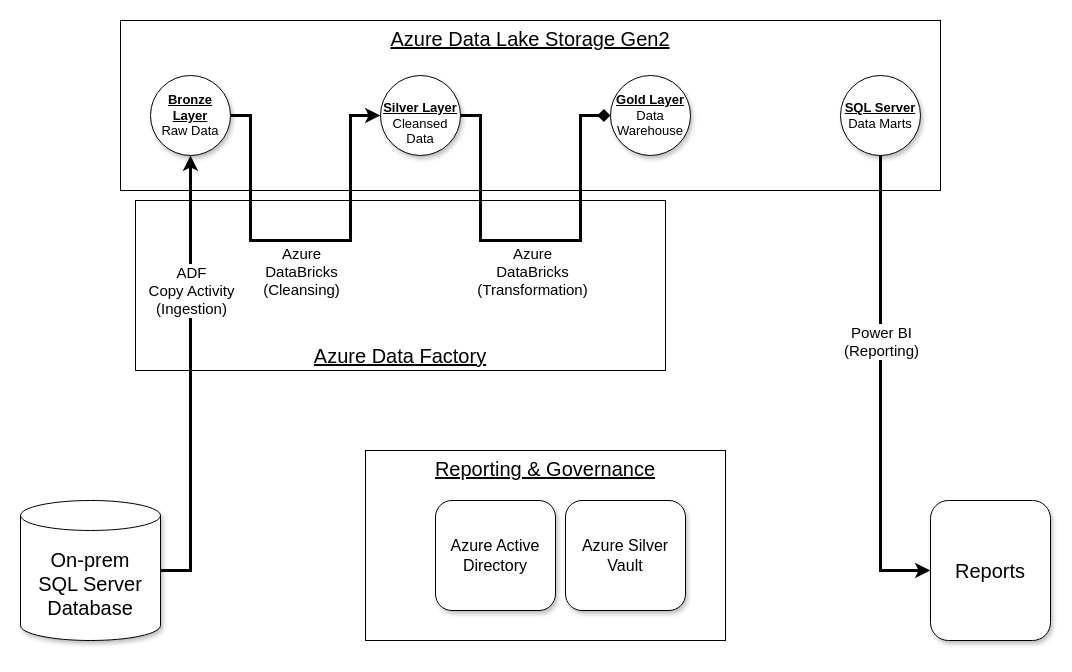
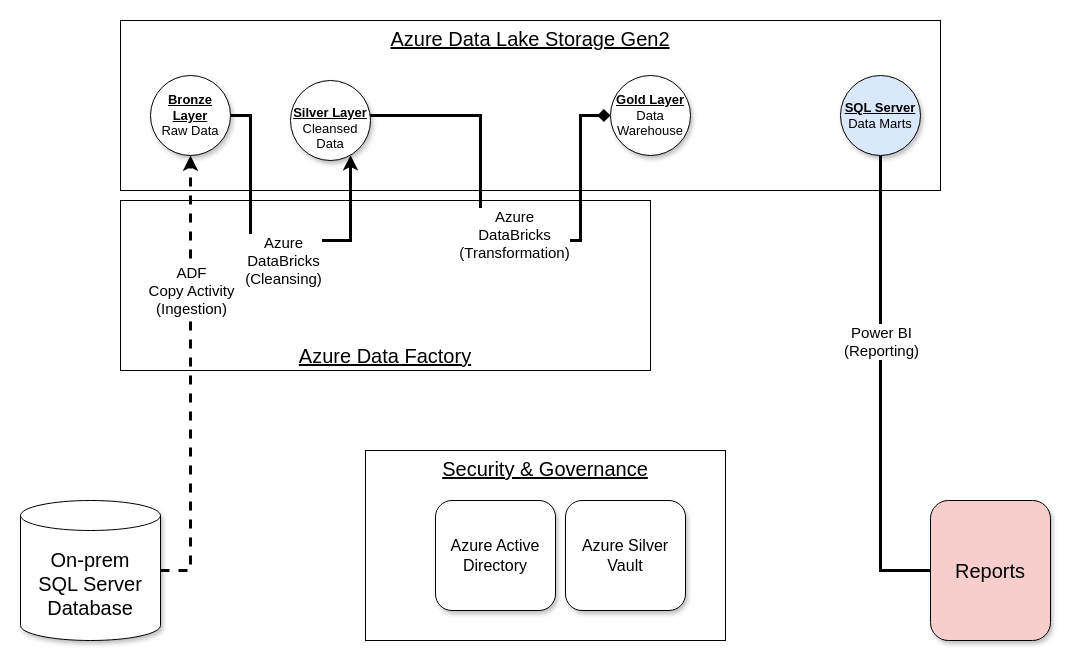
node "Silver Layer Cleansed Data": moved (421, 116) -> (331, 121)
node "SQL Server Data Marts": fillcolor #ffffff -> #dae8fc
node "Azure Data Factory": moved (401, 286) -> (386, 286)
edge "On-prem SQL Server Database" -> "Bronze Layer Raw Data": style solid -> dashed
node "Reporting & Governance": label "Reporting & Governance" -> "Security & Governance"
edge "SQL Server Data Marts" -> "Reports": arrowhead classic -> none
node "Reports": fillcolor #ffffff -> #f8cecc
